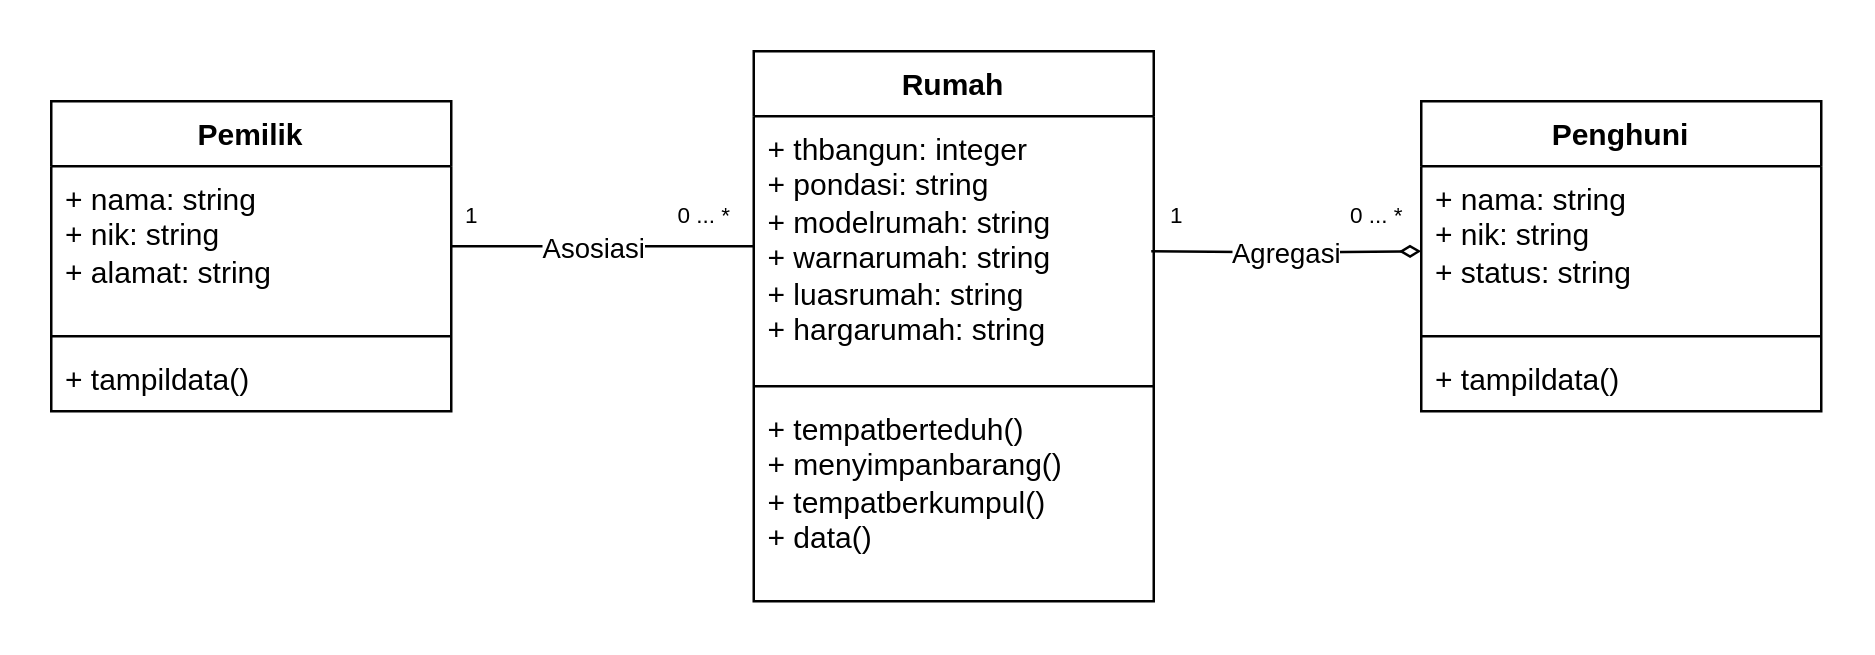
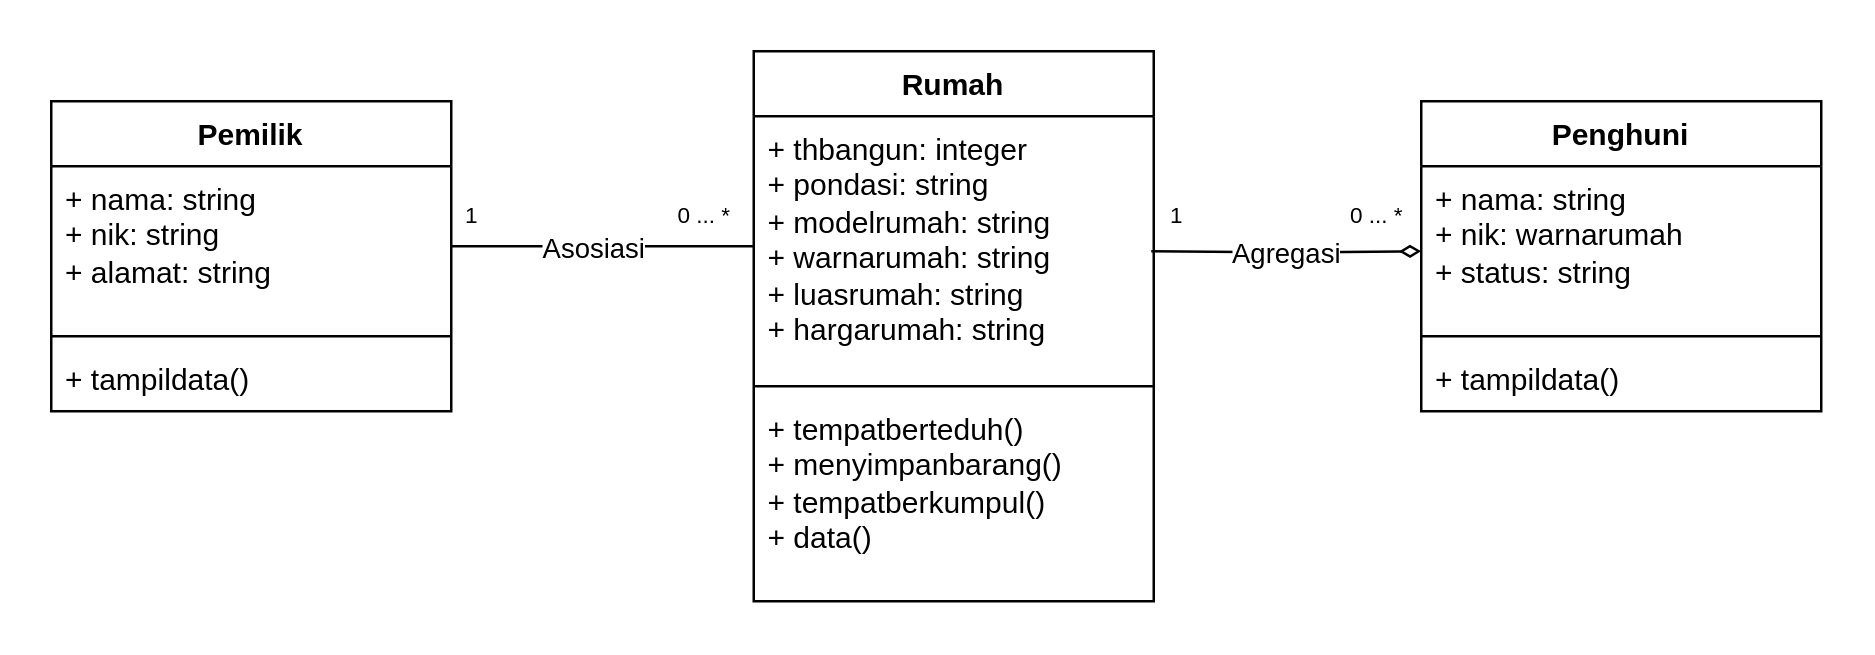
node "+ nama: string + nik: string + status: string": label "+ nama: string + nik: string + status: string" -> "+ nama: string + nik: warnarumah + status: string"
